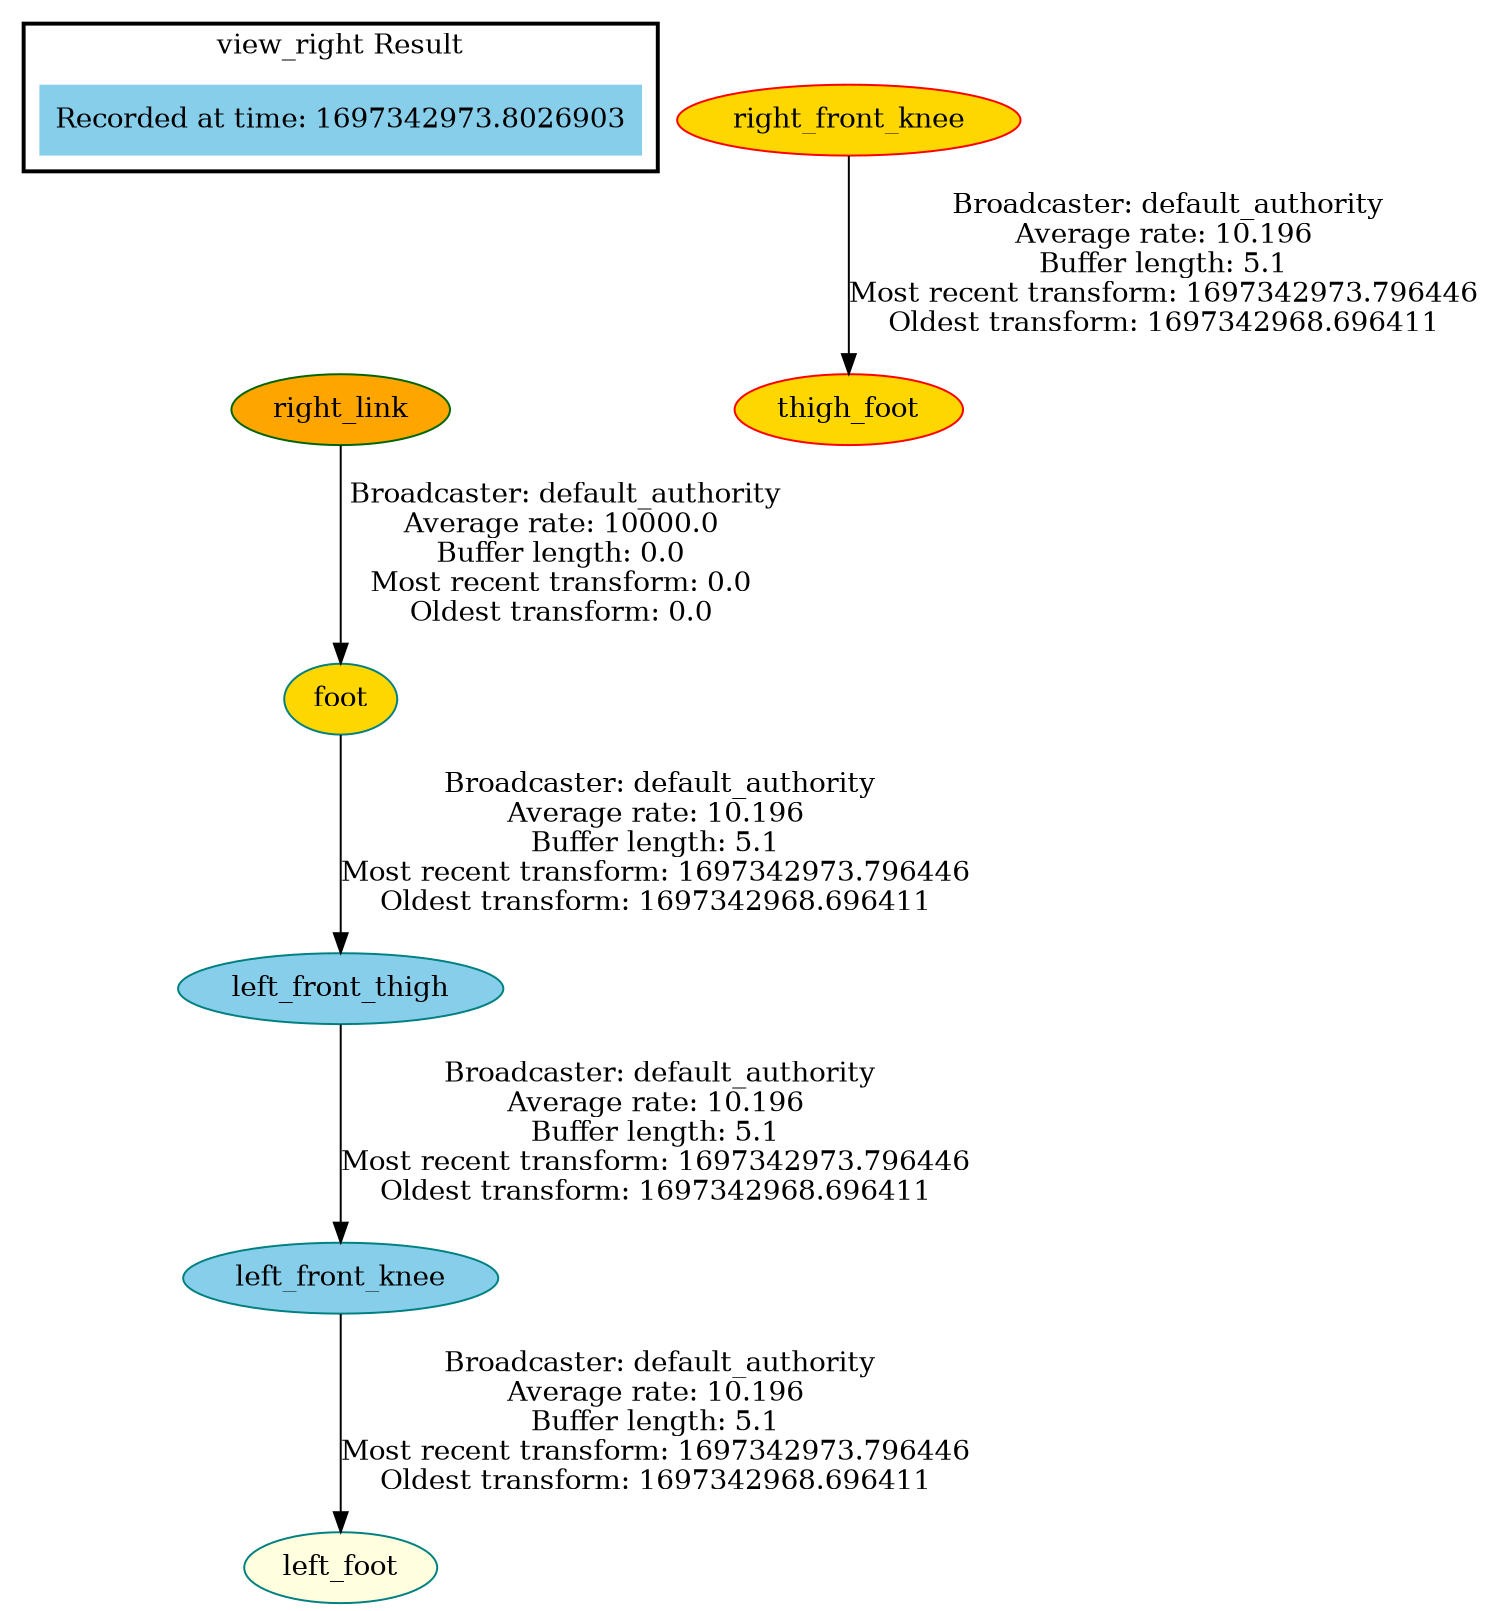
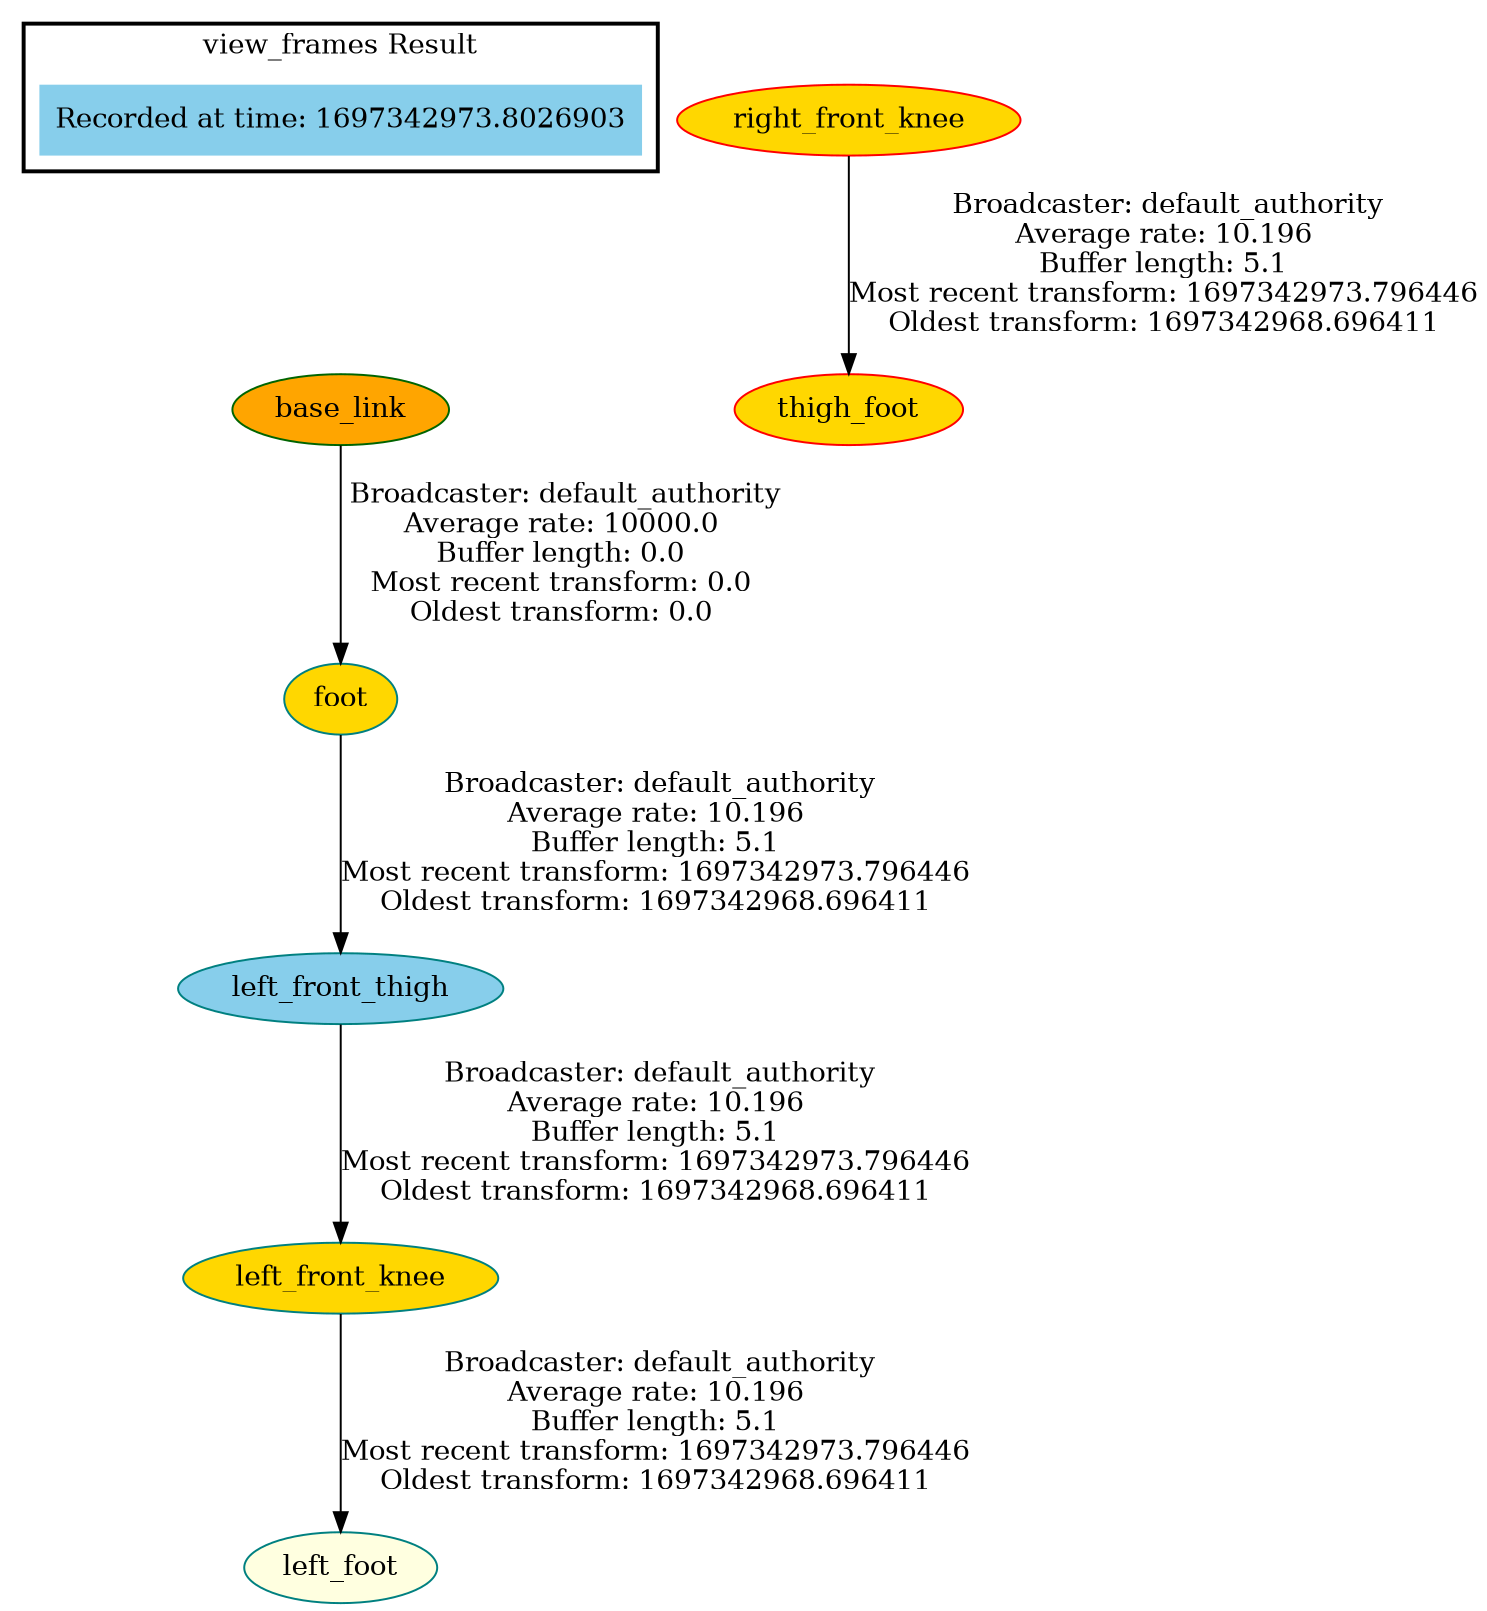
cluster "view_right Result": label "view_right Result" -> "view_frames Result"
node "right_link": label "right_link" -> "base_link"
node "left_front_knee": fillcolor skyblue -> gold
